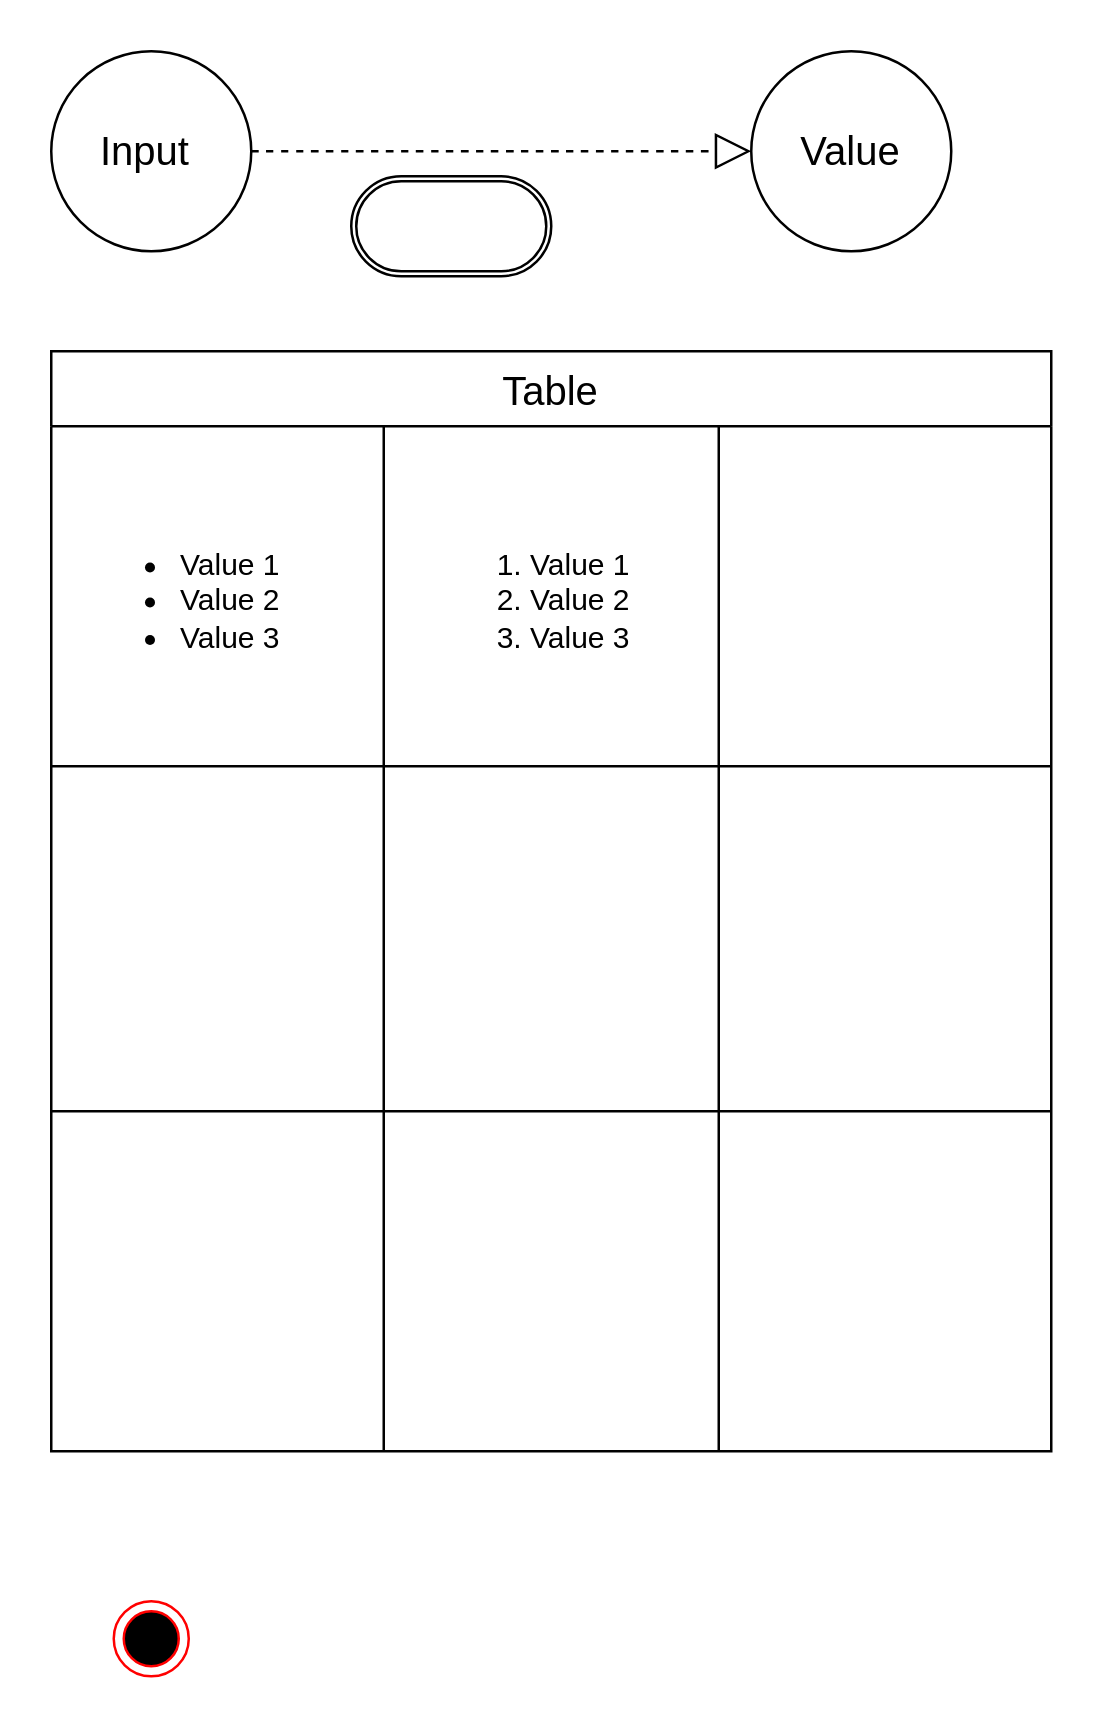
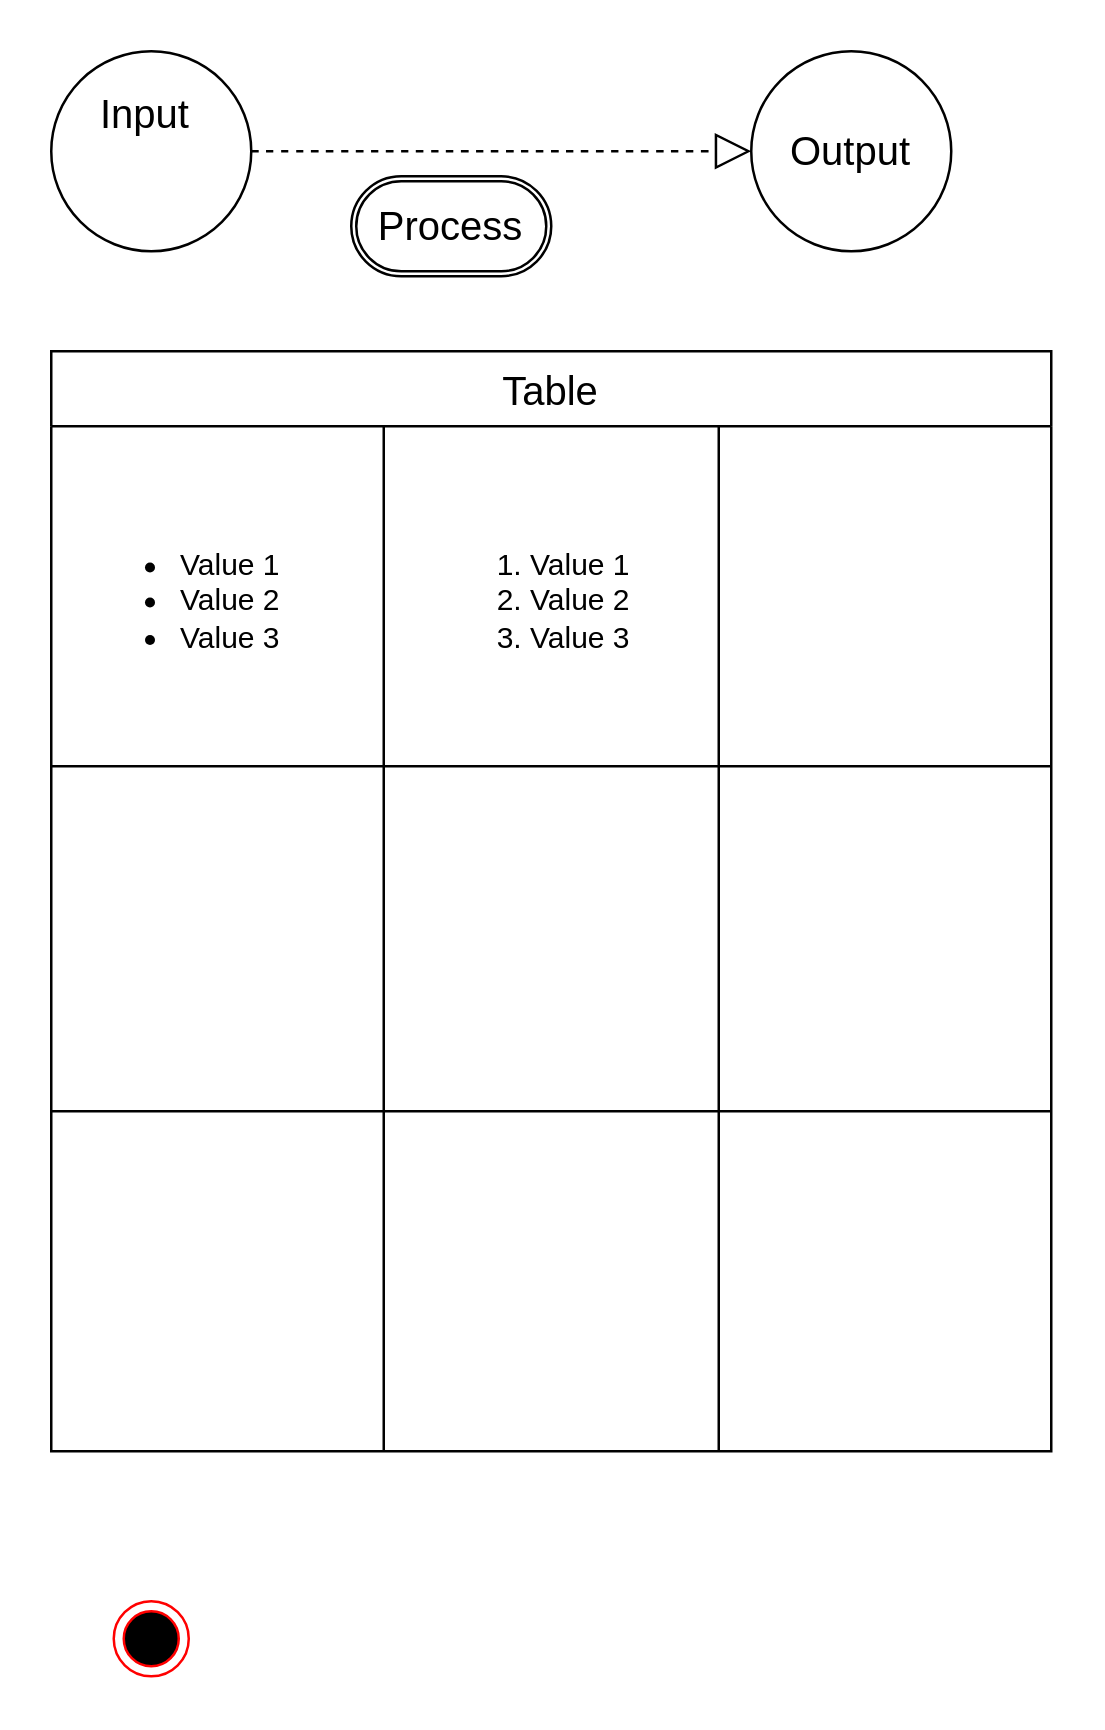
node "Input": moved (151, 151) -> (151, 114)
node "Value": label "Value" -> "Output"
node "Process": added
